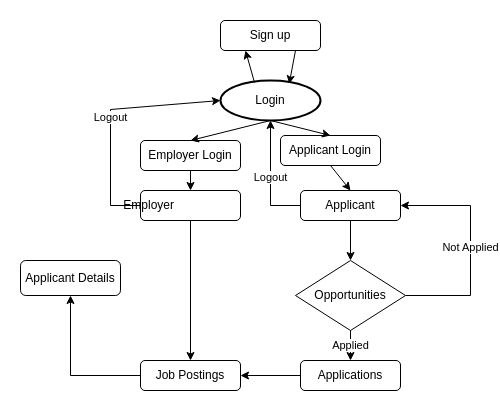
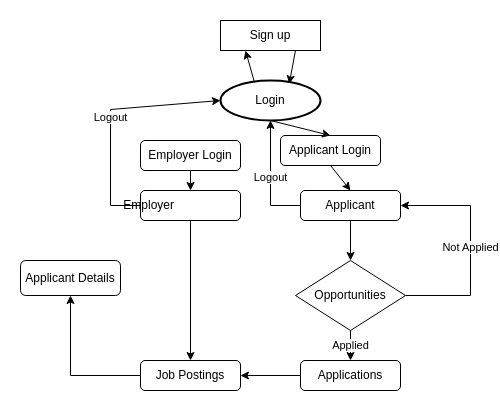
node "Sign up": shape rounded rectangle -> rectangle
edge "Login" -> "Employer Login": removed
